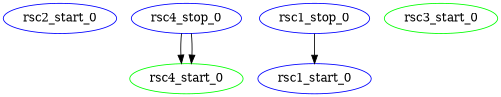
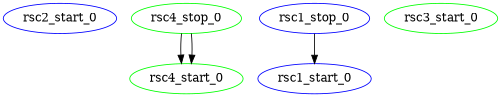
node "rsc4_stop_0": color blue -> green
